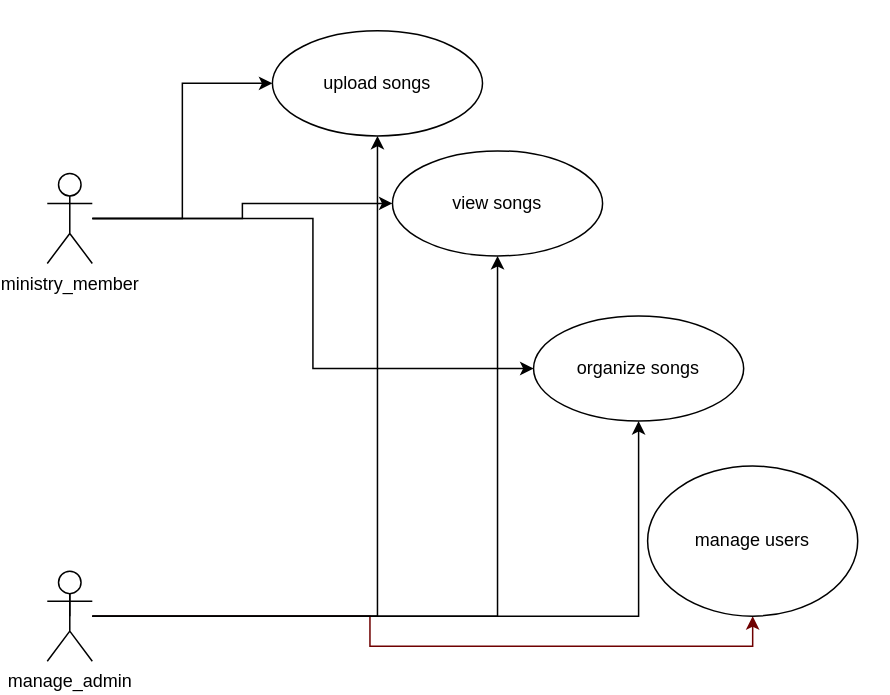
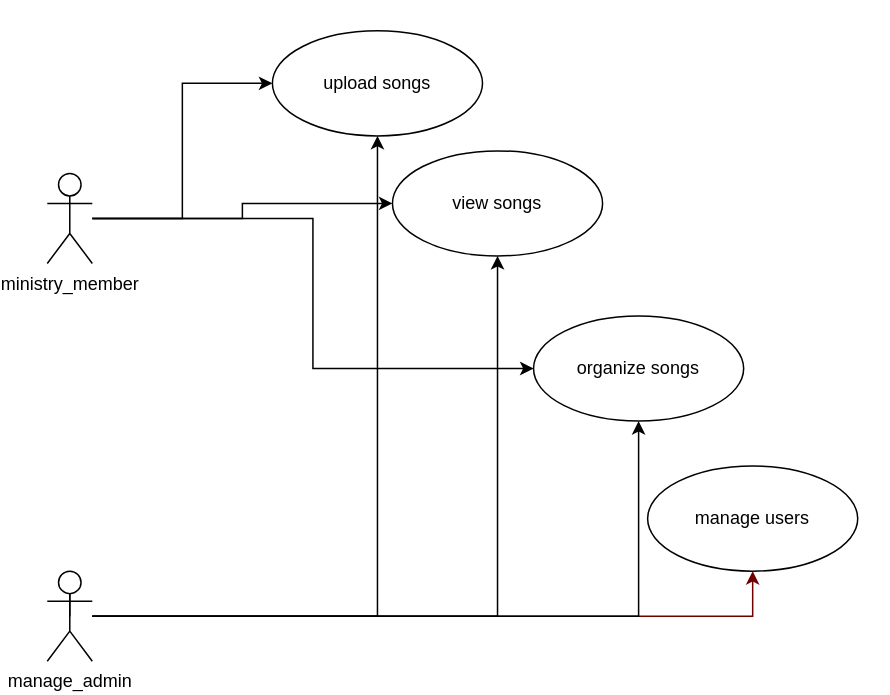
node "manage users": size 210x150 -> 210x105
